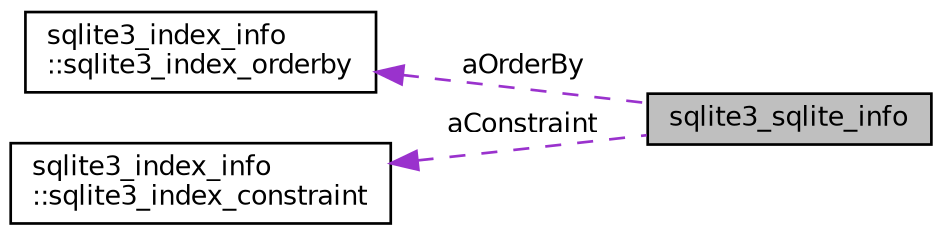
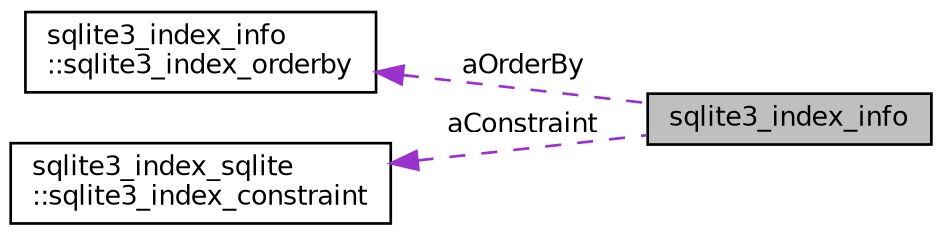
node "sqlite3_sqlite_info": label "sqlite3_sqlite_info" -> "sqlite3_index_info"
node "sqlite3_index_info ::sqlite3_index_constraint": label "sqlite3_index_info ::sqlite3_index_constraint" -> "sqlite3_index_sqlite ::sqlite3_index_constraint"
